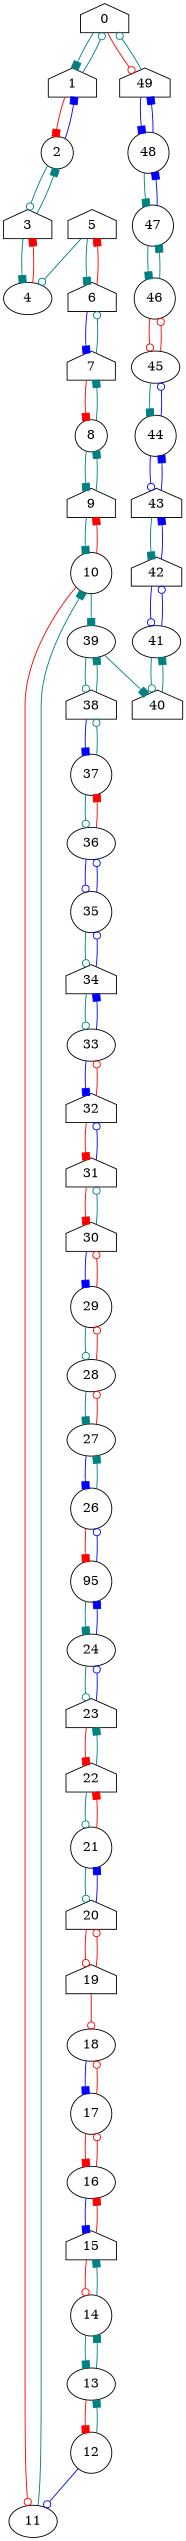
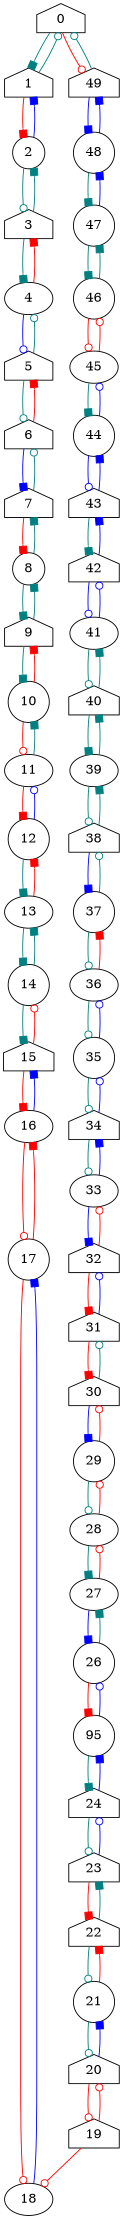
edge "5" -> "6": arrowhead box -> odot
edge "4" -> "5": added
edge "10" -> "39": now "40" -> "39"
edge "11" -> "12": added
edge "36" -> "35": color blue -> teal
node "24": shape ellipse -> house
